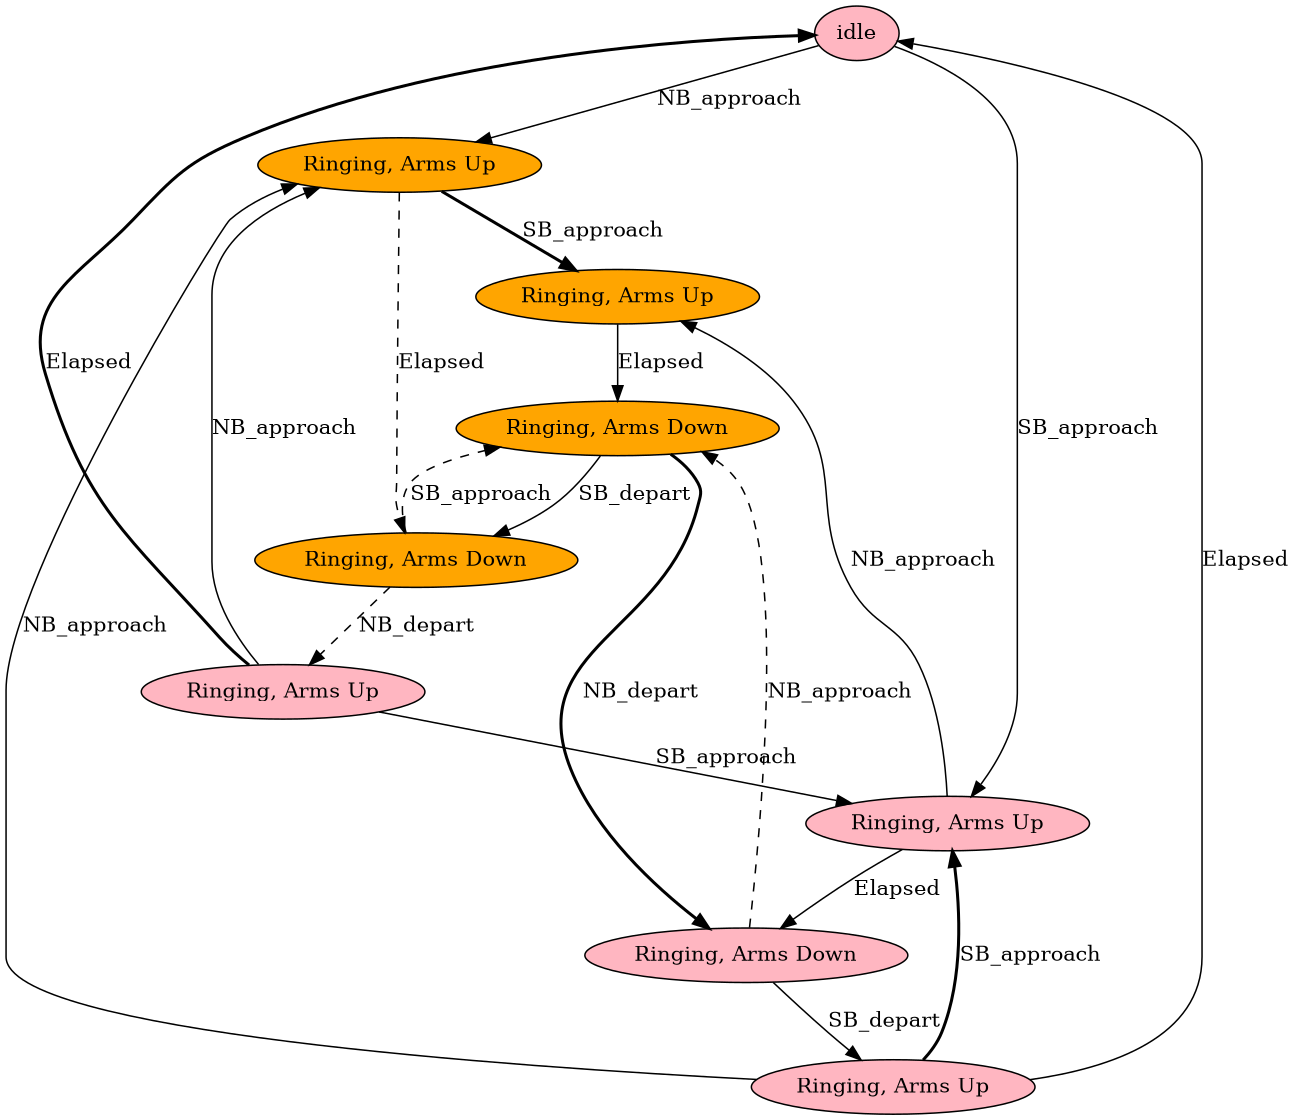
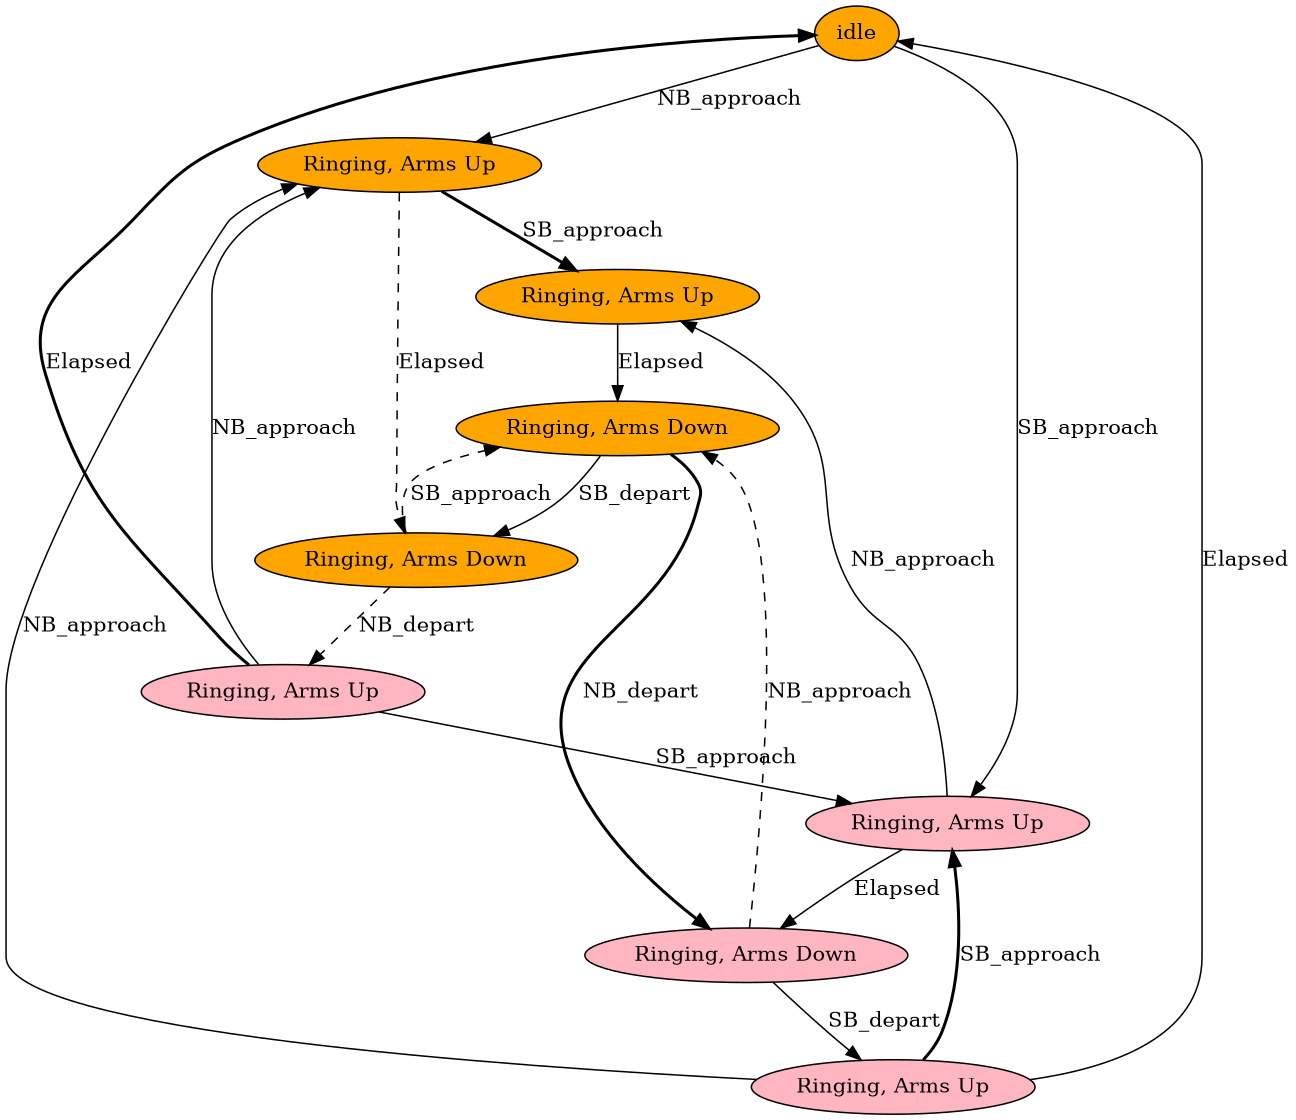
node "idle": fillcolor lightpink -> orange
